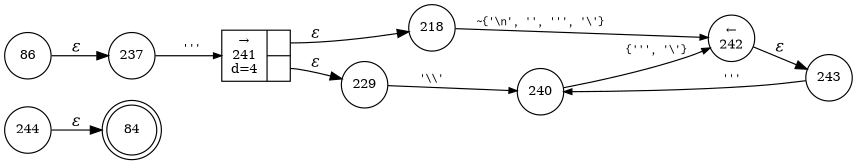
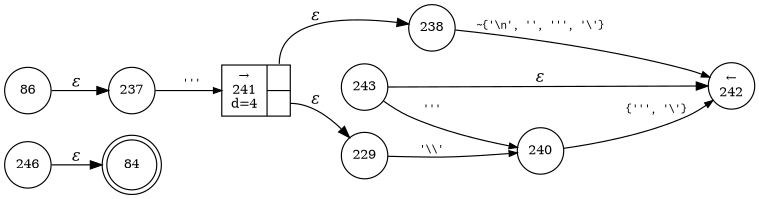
node "218": label "218" -> "238"
edge "← 242" -> "243": reversed
node "244": label "244" -> "246"
